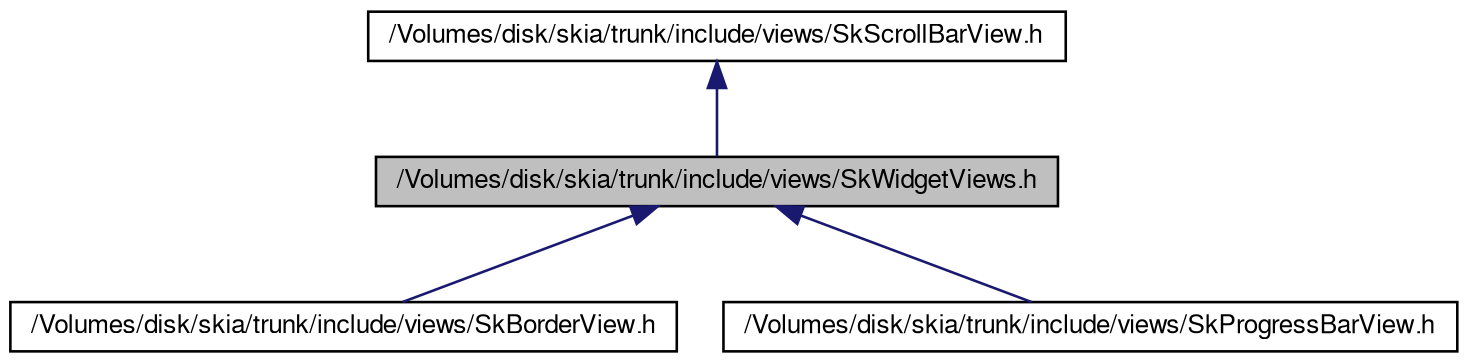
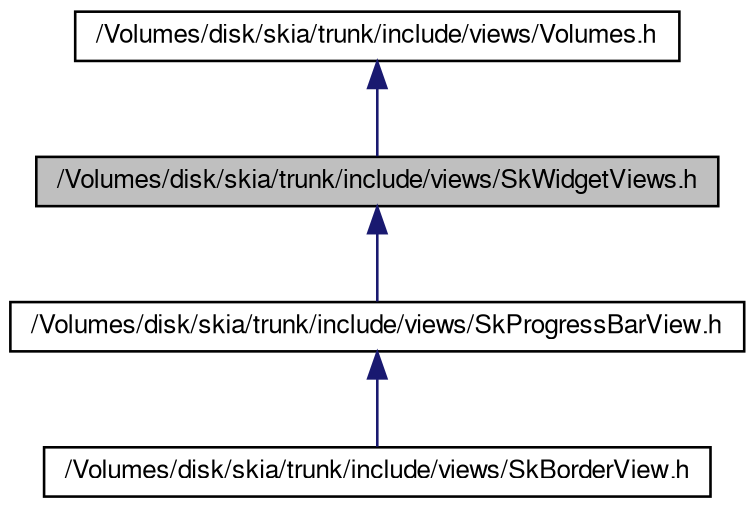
node "/Volumes/disk/skia/trunk/include/views/SkScrollBarView.h": label "/Volumes/disk/skia/trunk/include/views/SkScrollBarView.h" -> "/Volumes/disk/skia/trunk/include/views/Volumes.h"
edge "/Volumes/disk/skia/trunk/include/views/SkBorderView.h" -> "/Volumes/disk/skia/trunk/include/views/SkWidgetViews.h": now "/Volumes/disk/skia/trunk/include/views/SkBorderView.h" -> "/Volumes/disk/skia/trunk/include/views/SkProgressBarView.h"
